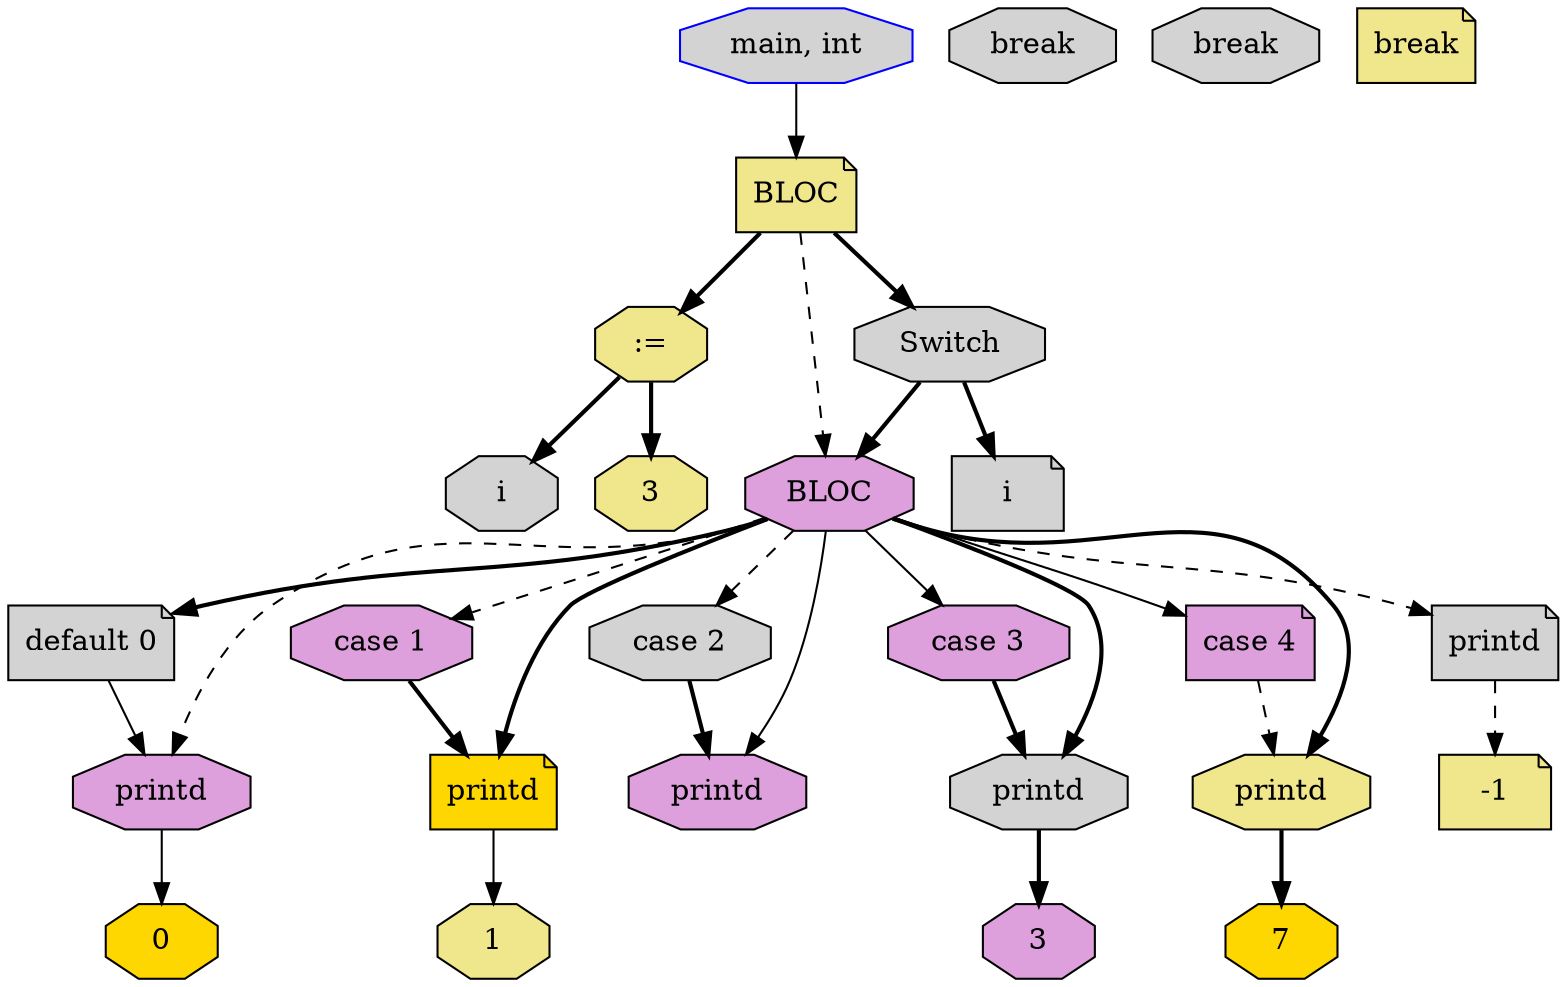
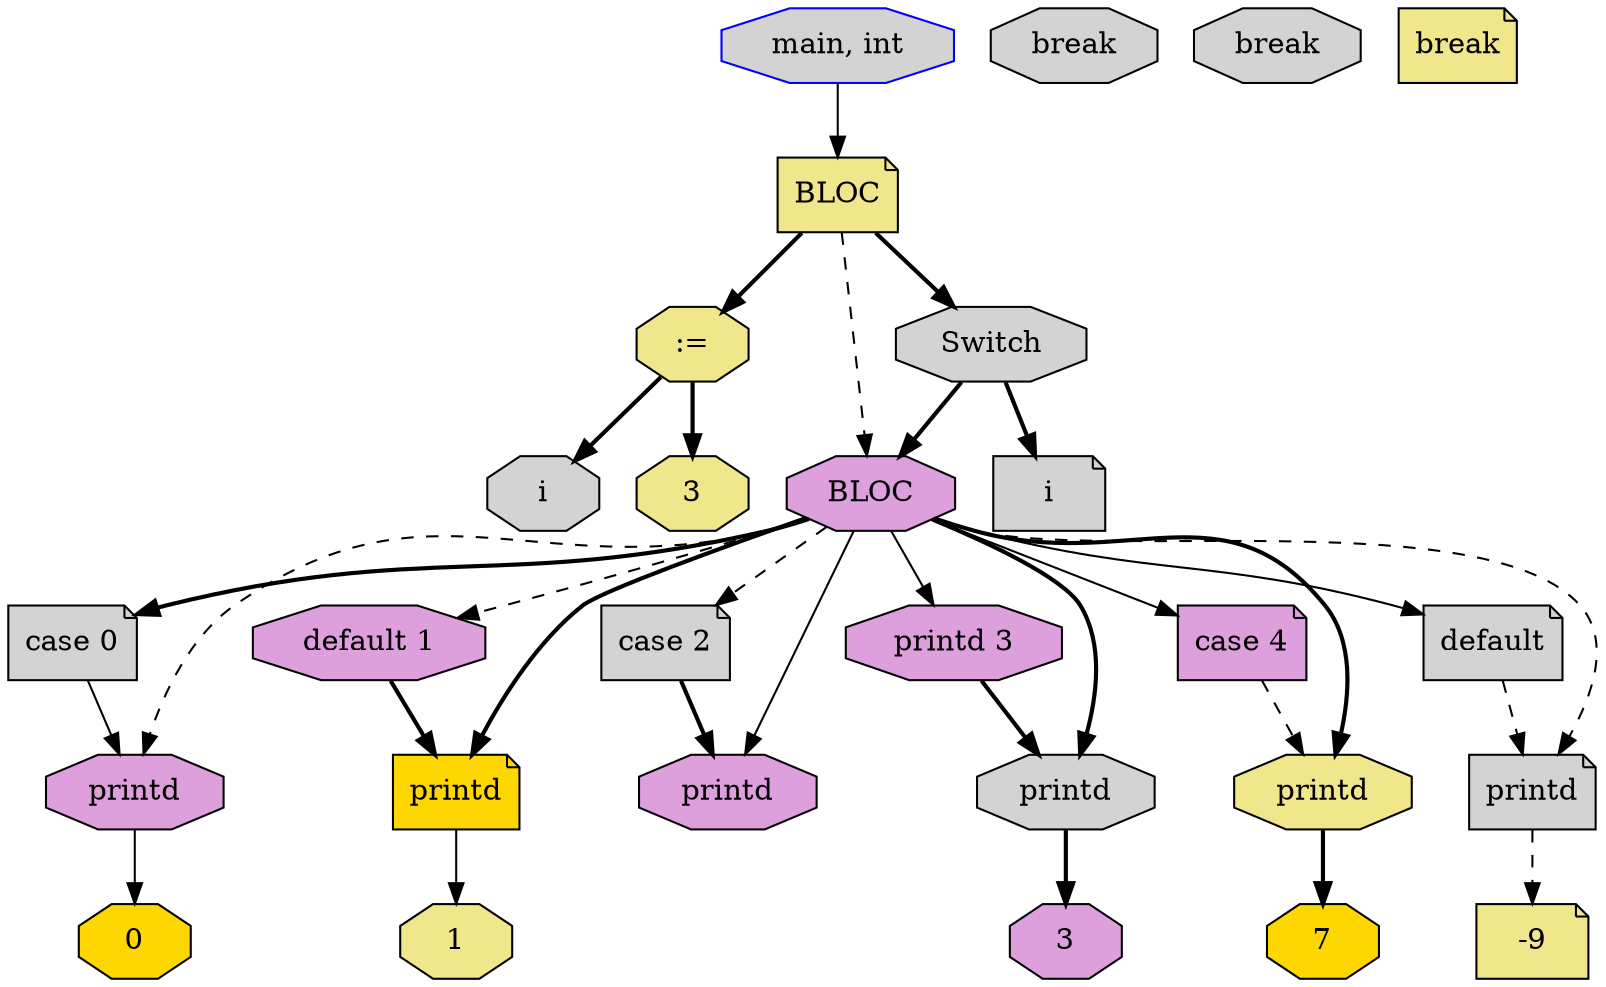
node "default 0": label "default 0" -> "case 0"
node "case 1": label "case 1" -> "default 1"
node "case 2": shape octagon -> note
node "case 3": label "case 3" -> "printd 3"
node "default": added
node "-1": label "-1" -> "-9"
